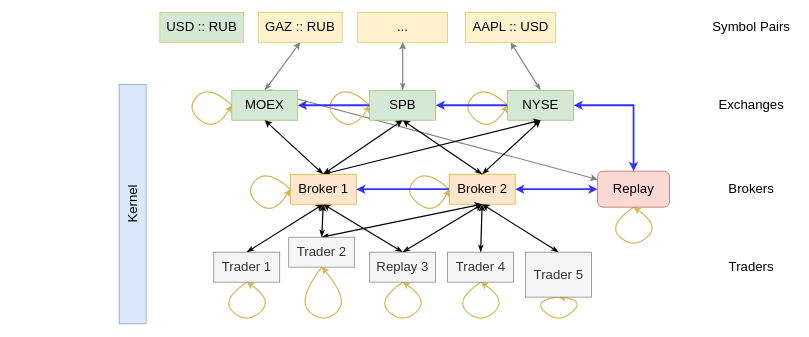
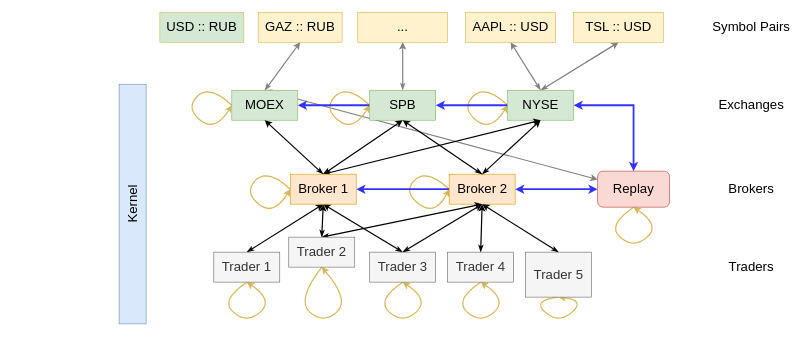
node "TSL :: USD": added
edge "TSL :: USD" -- "NYSE": added
node "Replay 3": label "Replay 3" -> "Trader 3"
